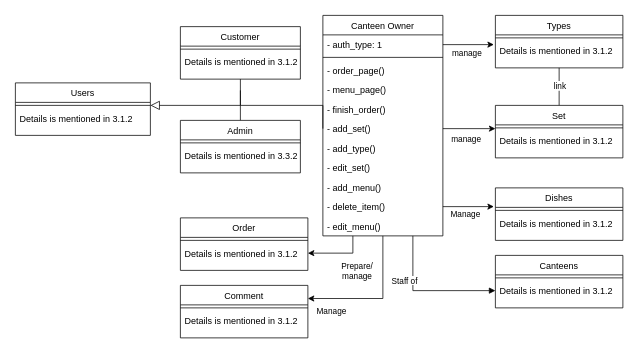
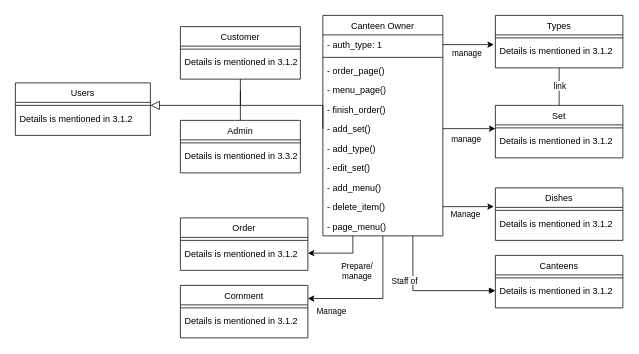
node "- edit_menu()": label "- edit_menu()" -> "- page_menu()"
